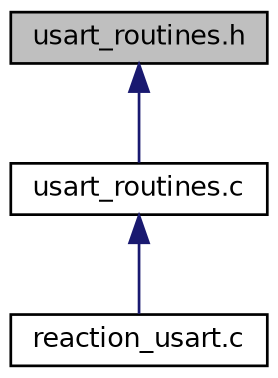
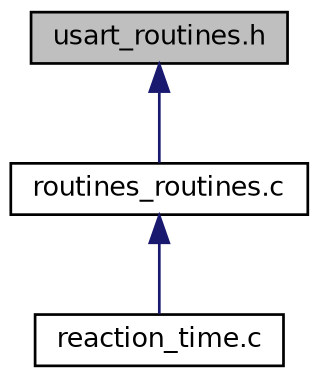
node "usart_routines.c": label "usart_routines.c" -> "routines_routines.c"
node "reaction_usart.c": label "reaction_usart.c" -> "reaction_time.c"
